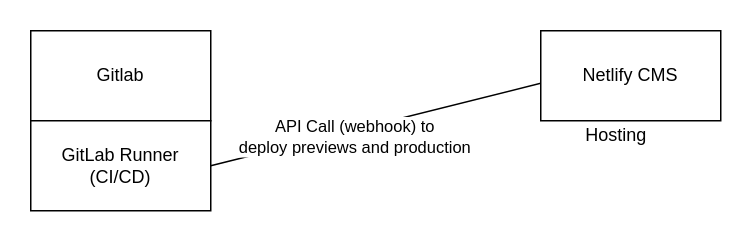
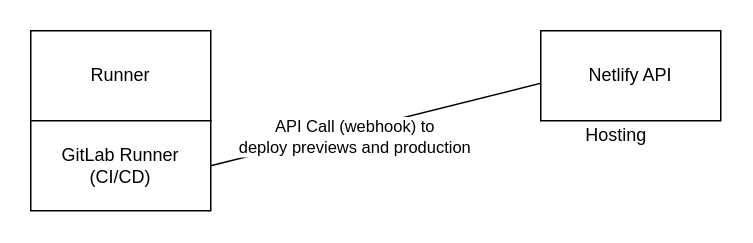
node "Gitlab": label "Gitlab" -> "Runner"
node "Netlify CMS": label "Netlify CMS" -> "Netlify API"
